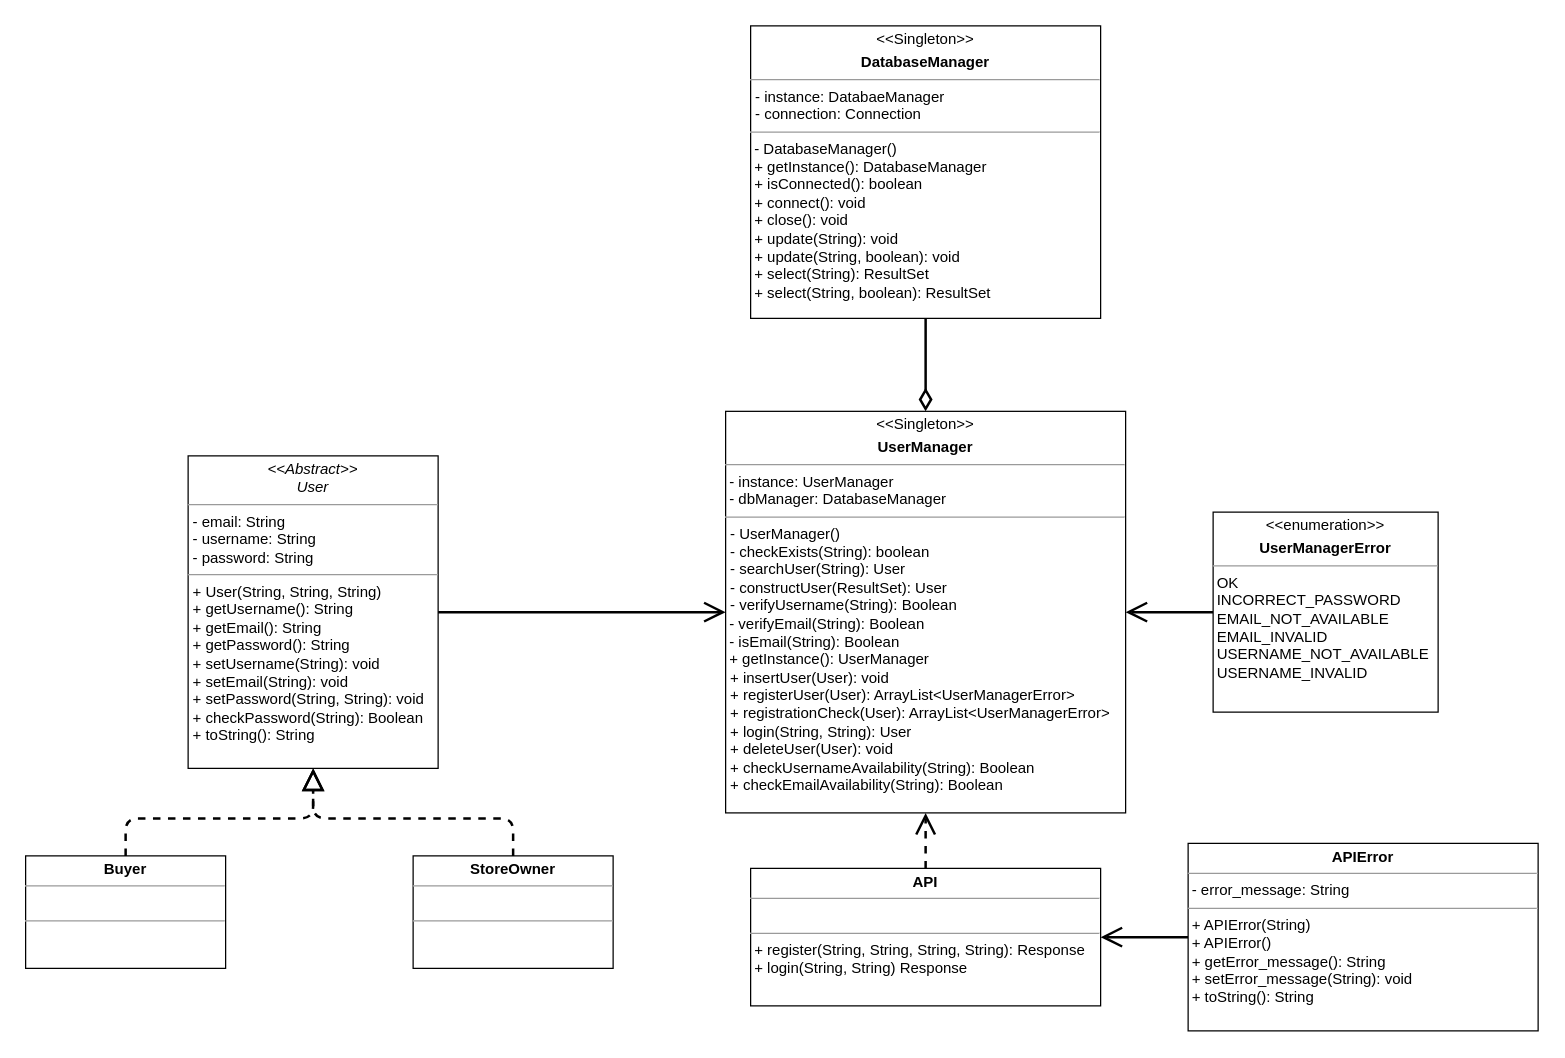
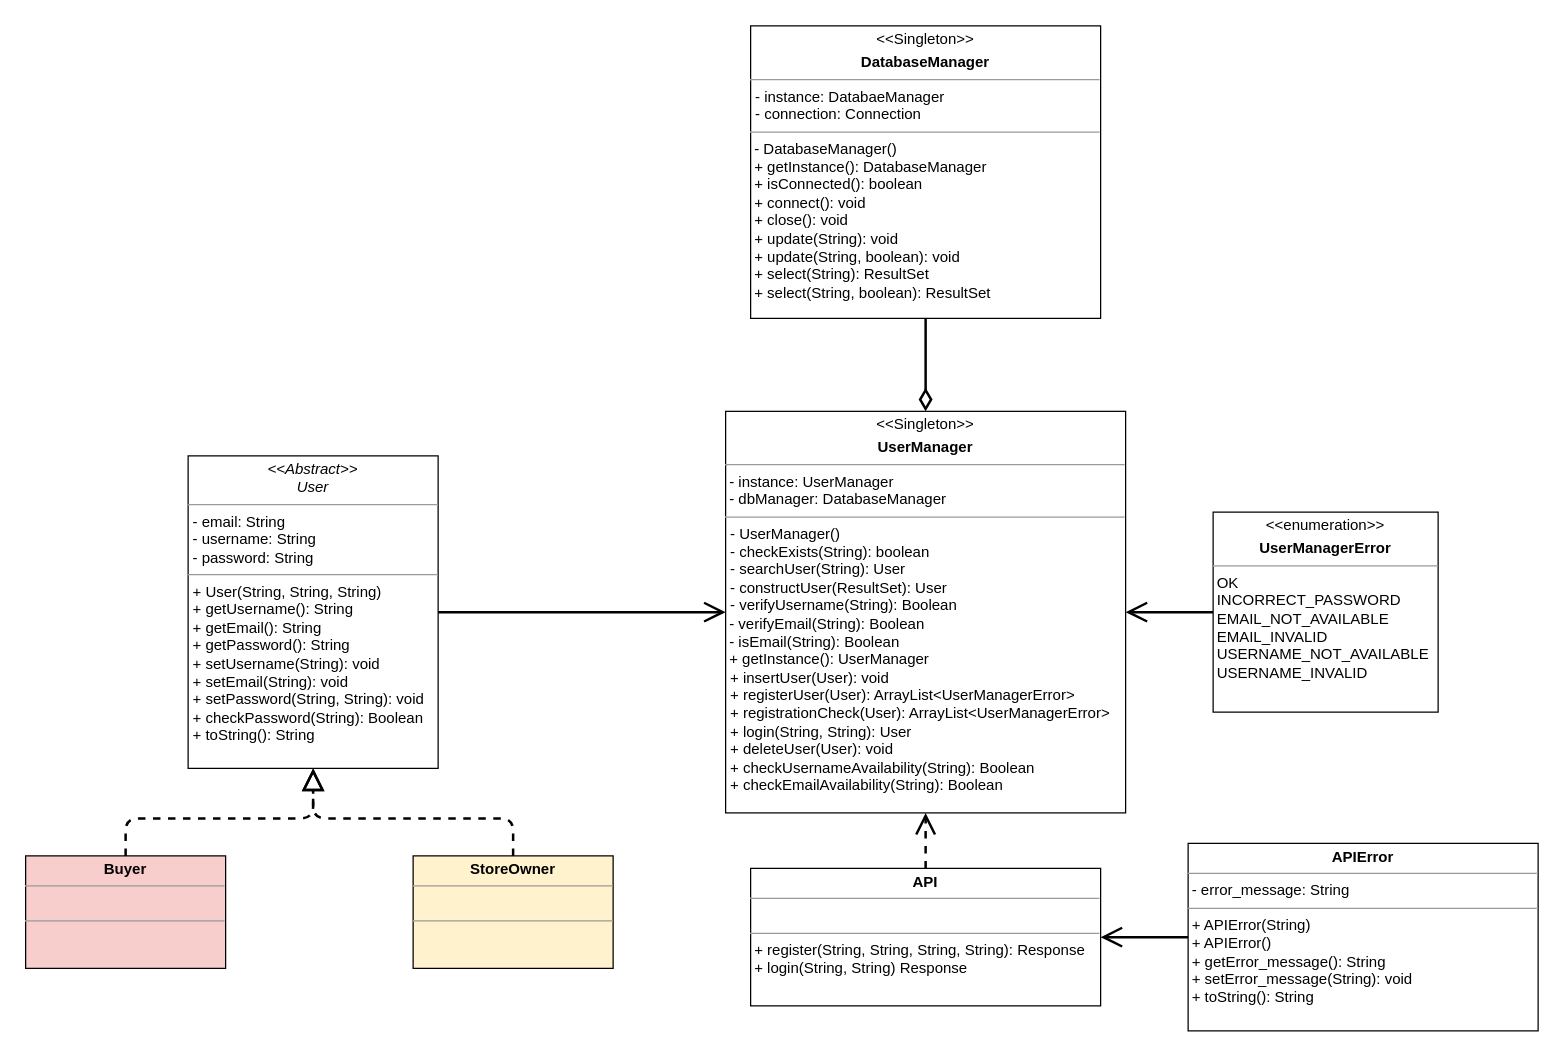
node "Buyer": fillcolor #ffffff -> #f8cecc
node "StoreOwner": fillcolor #ffffff -> #fff2cc
